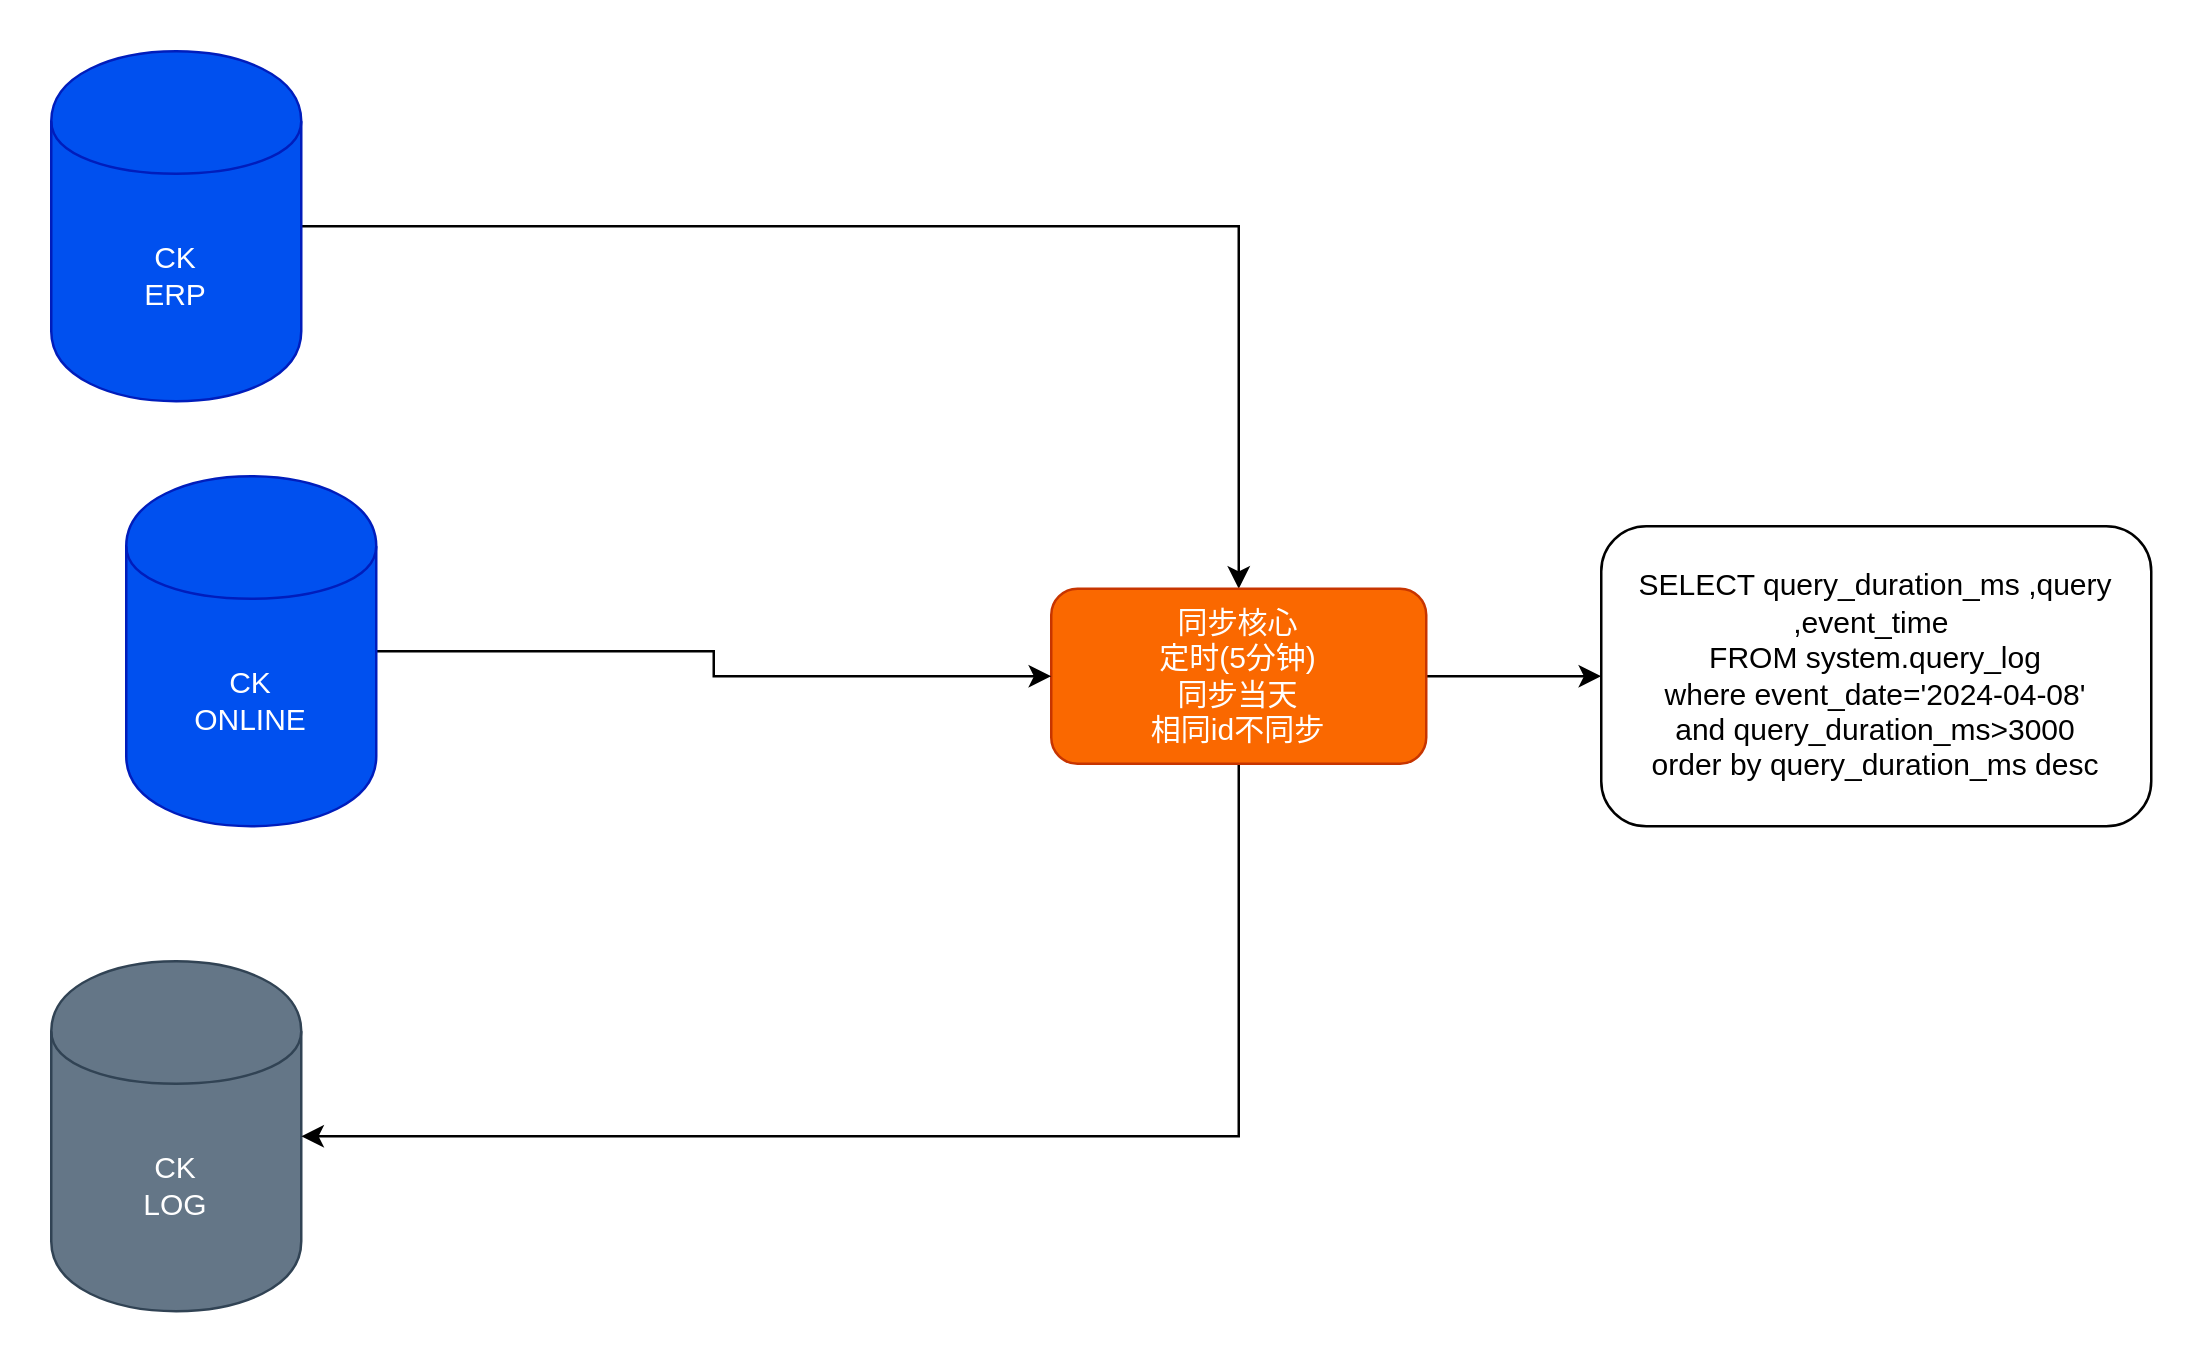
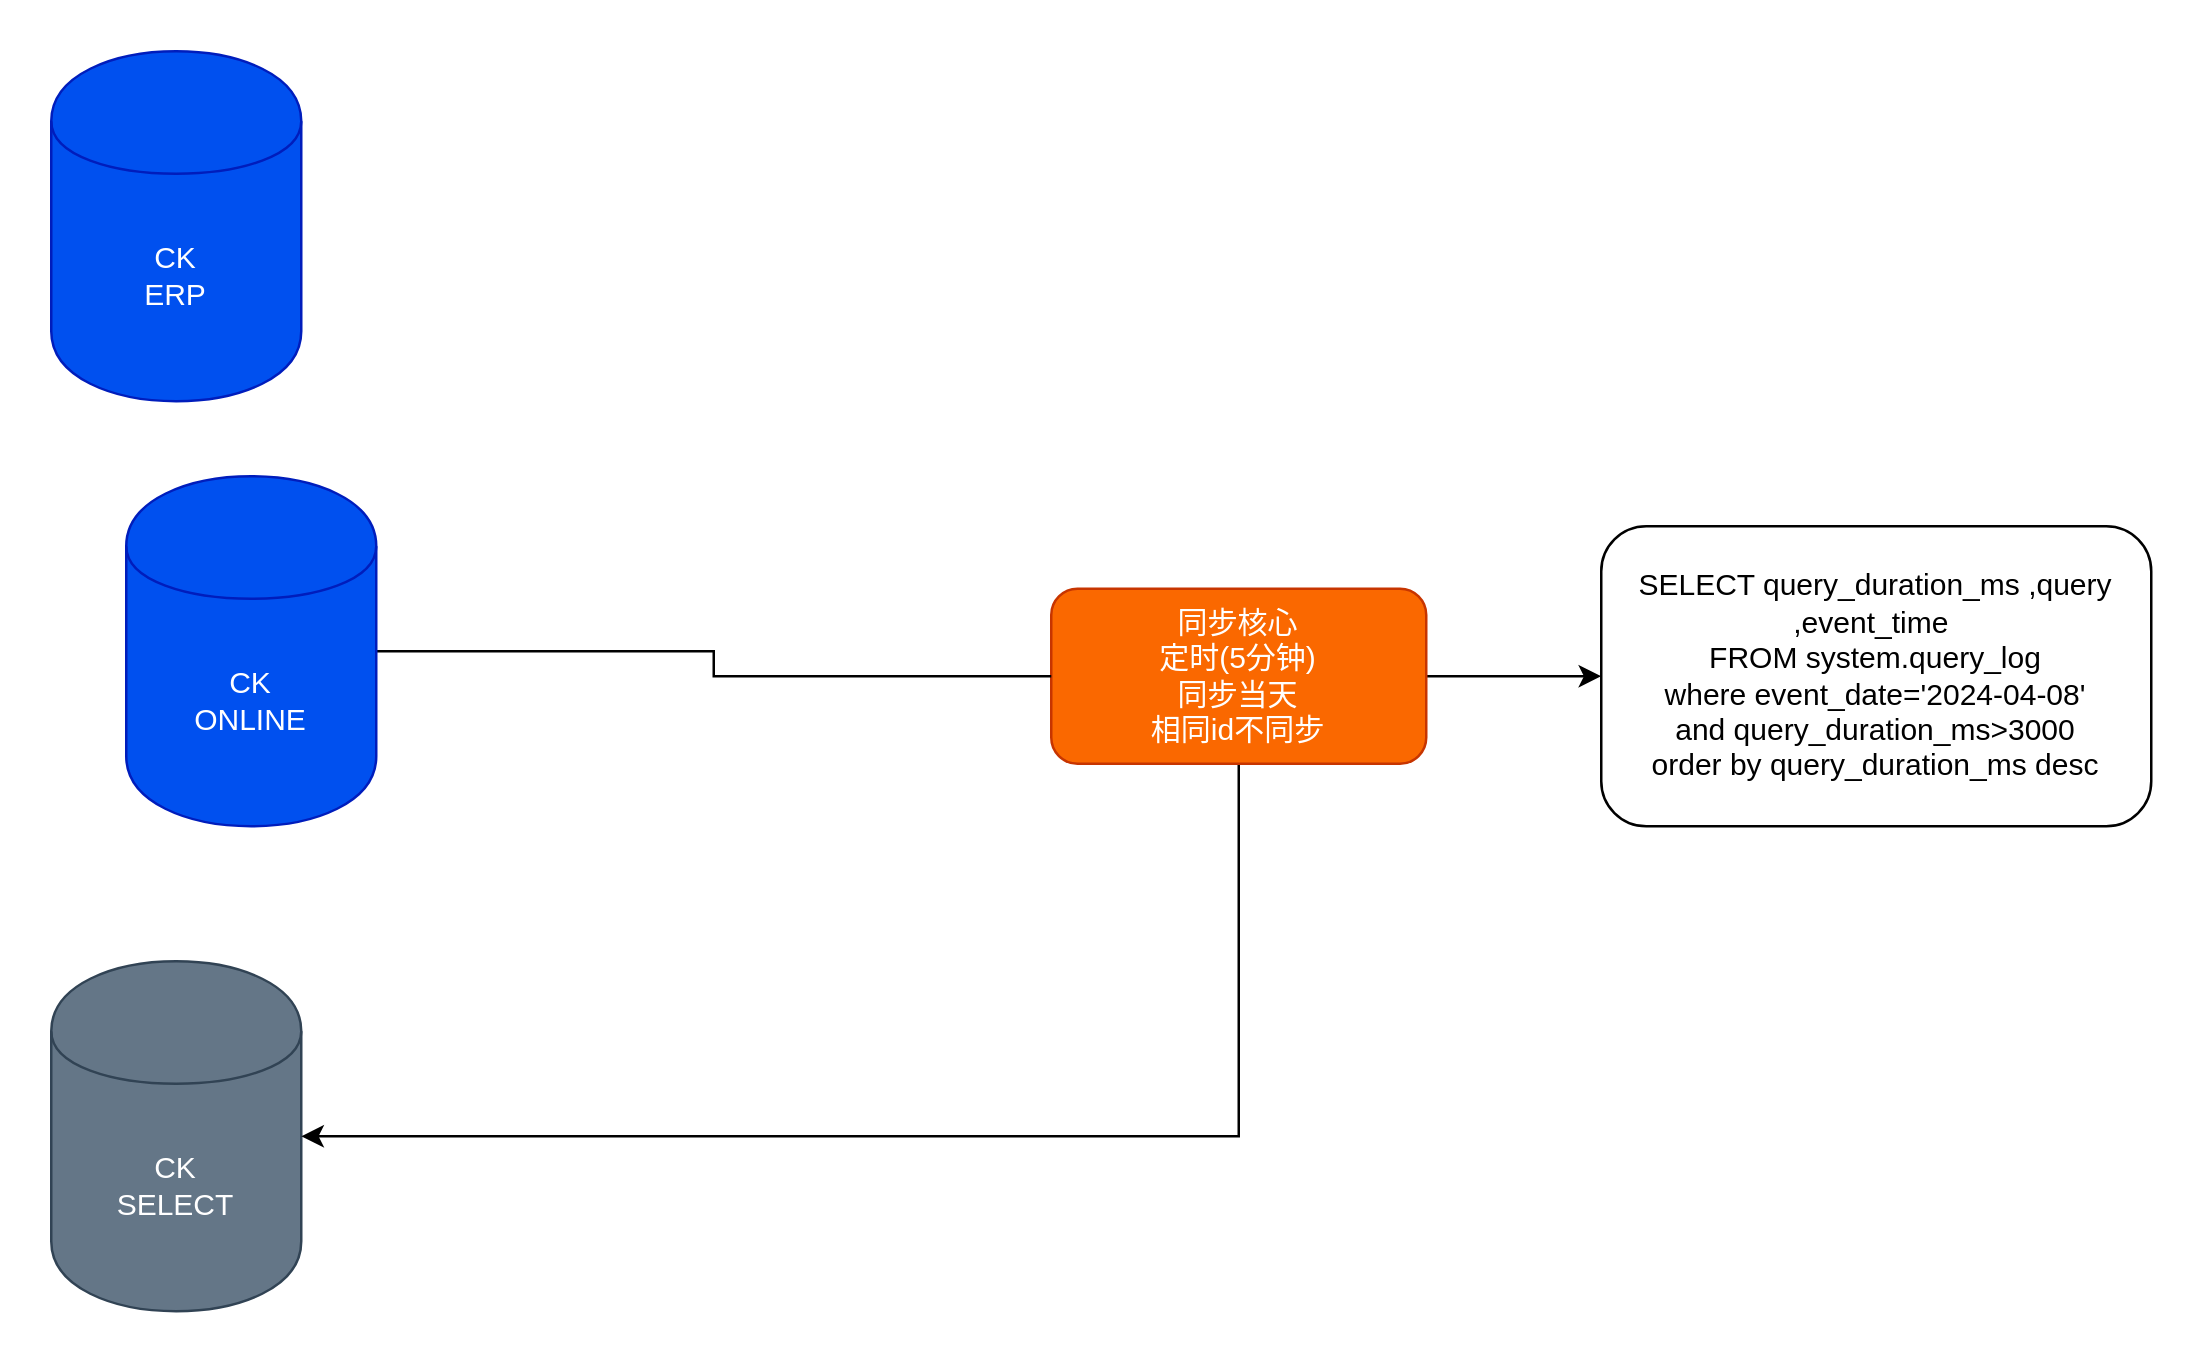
edge "CK ERP" -> "同步核心 定时(5分钟) 同步当天 相同id不同步": removed
edge "CK ONLINE" -> "同步核心 定时(5分钟) 同步当天 相同id不同步": arrowhead classic -> none
node "CK LOG": label "CK LOG" -> "CK SELECT"
